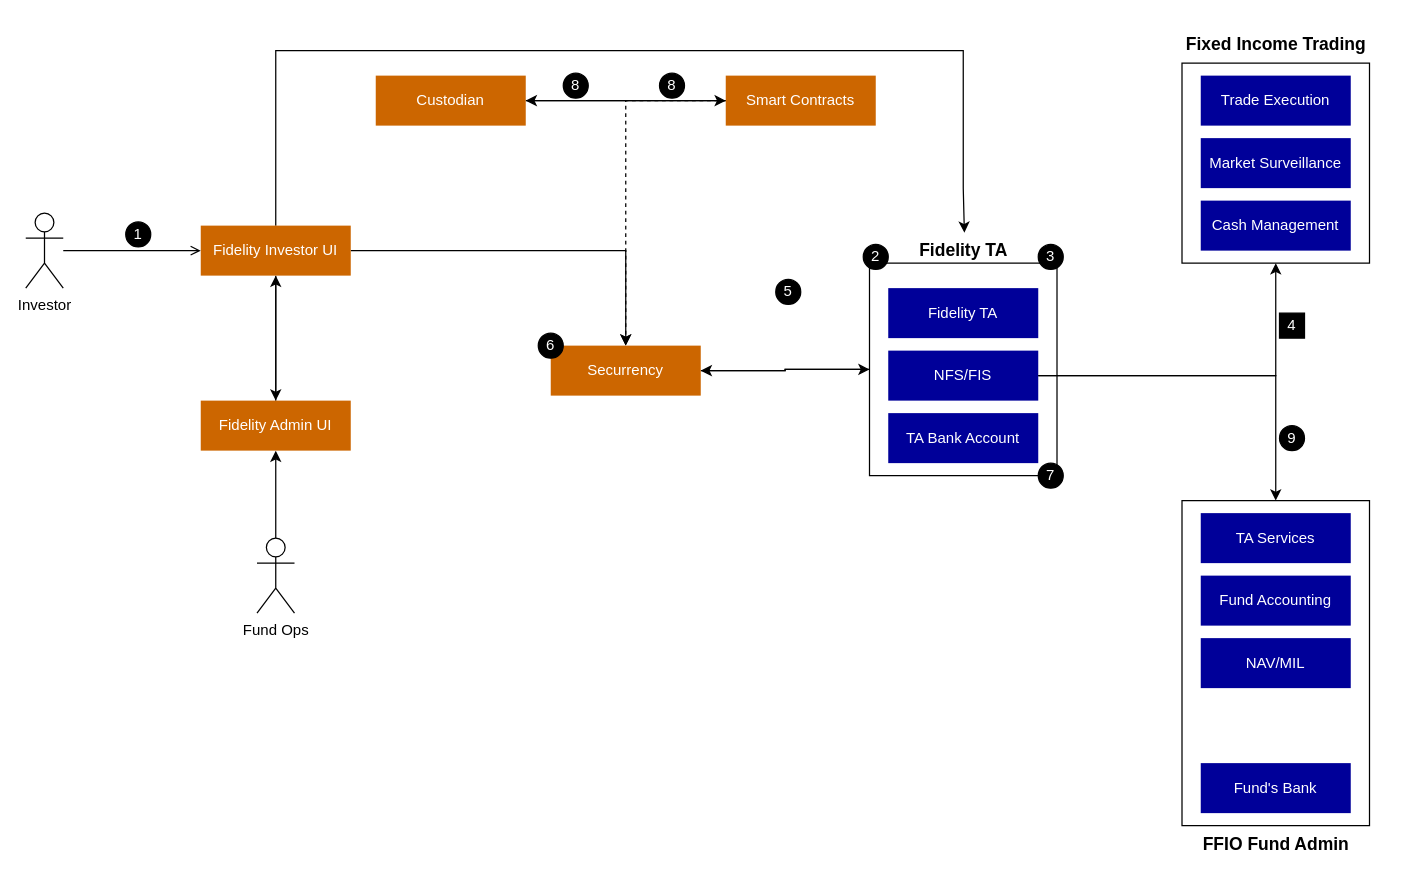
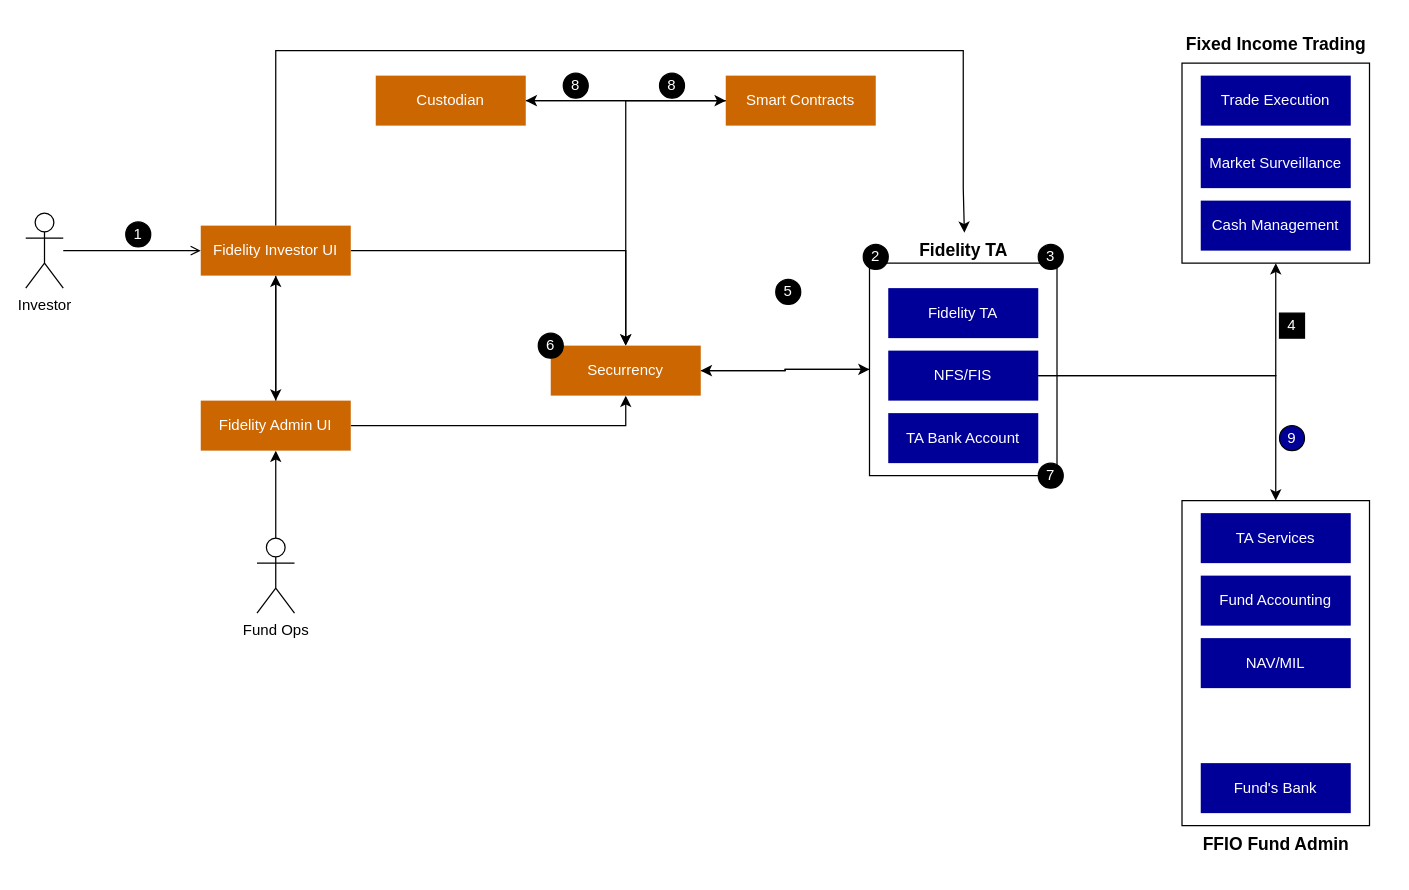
edge "Smart Contracts" -> "Securrency": style dashed -> solid
edge "Fidelity Admin UI" -> "Securrency": added
node "9": fillcolor #000000 -> #000099
